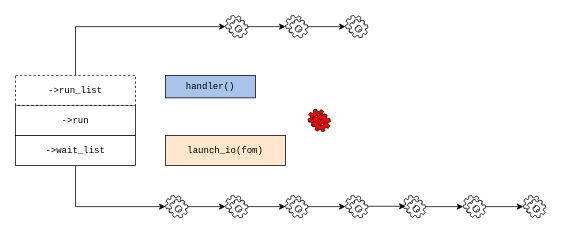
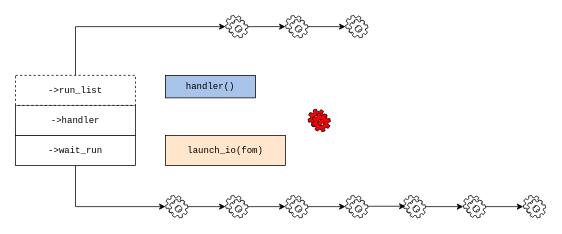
node "->run": label "->run" -> "->handler"
node "->wait_list": label "->wait_list" -> "->wait_run"
